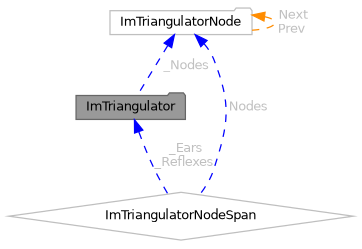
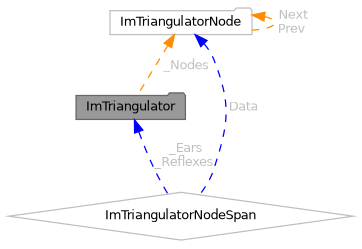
edge "ImTriangulator" -> "ImTriangulatorNode": color blue -> darkorange
edge "ImTriangulatorNodeSpan" -> "ImTriangulatorNode": label " Nodes" -> " Data"
